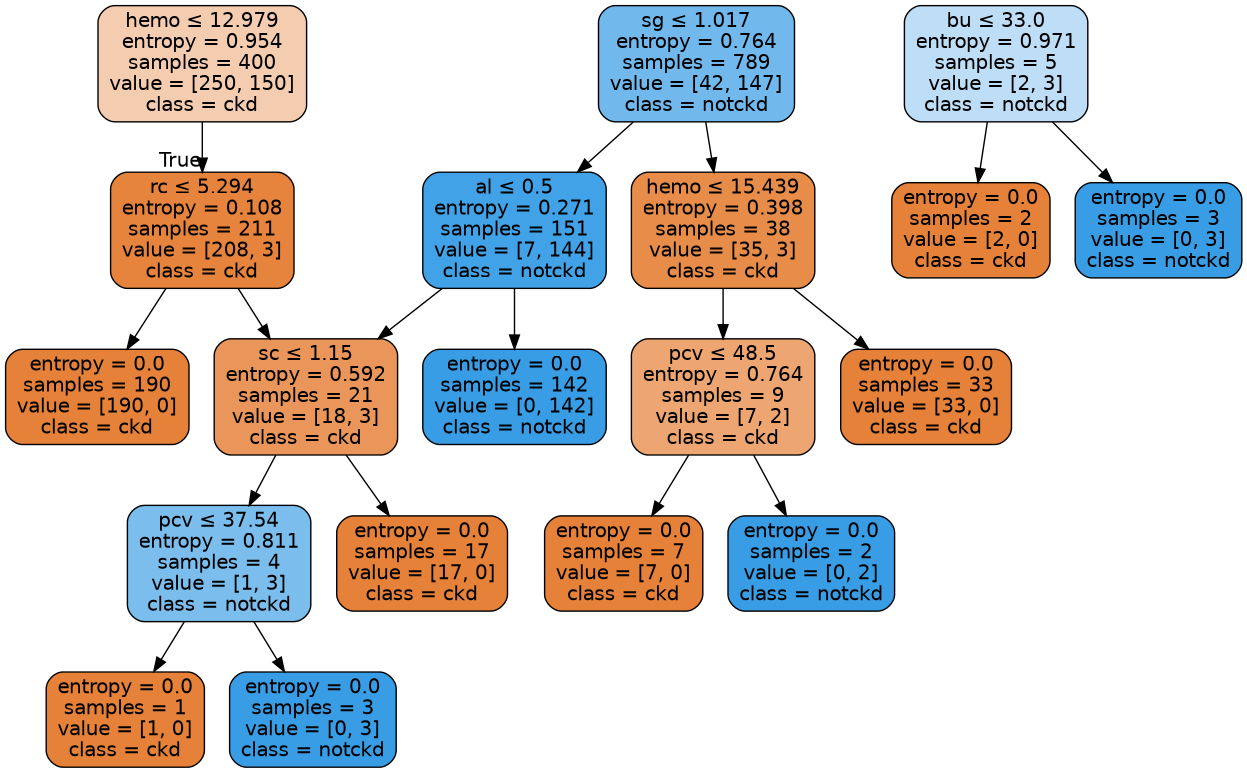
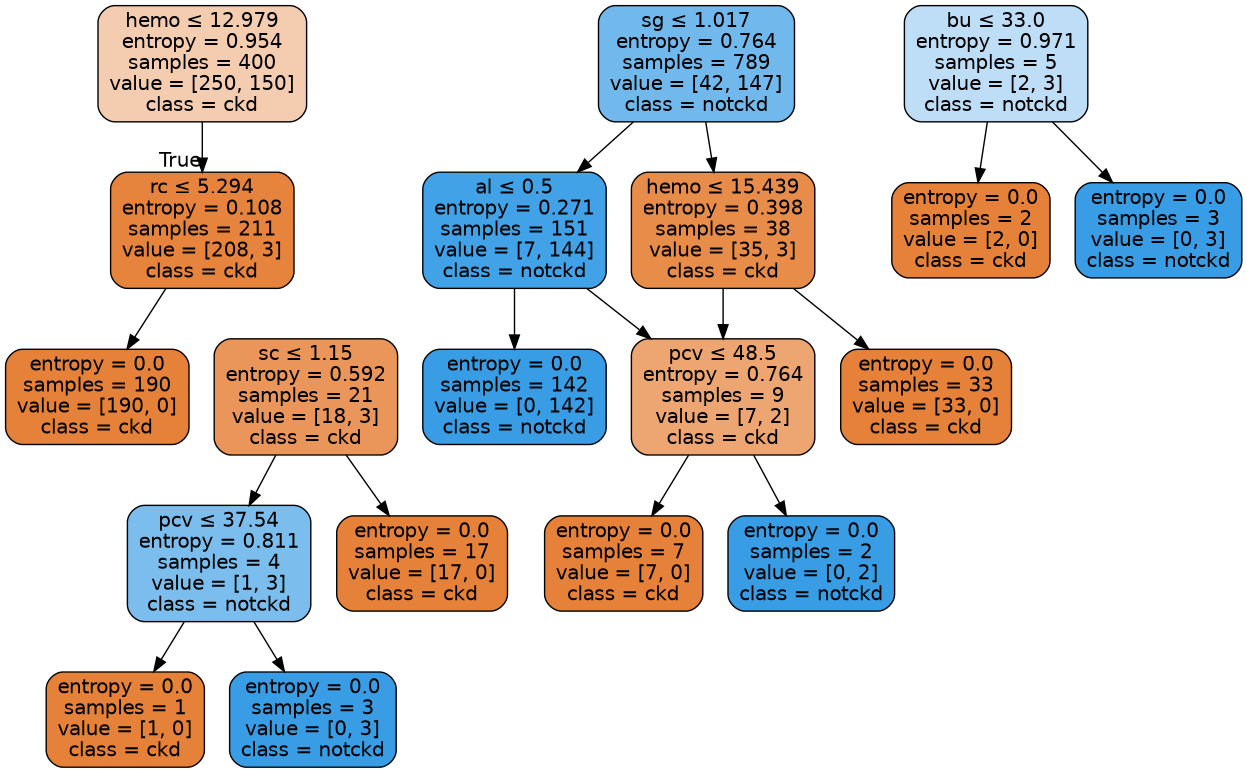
edge "rc ≤ 5.294" -> "sc ≤ 1.15": removed
edge "al ≤ 0.5" -> "sc ≤ 1.15": now "al ≤ 0.5" -> "pcv ≤ 48.5"
